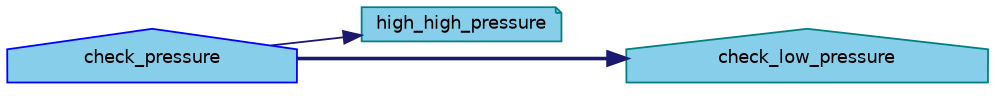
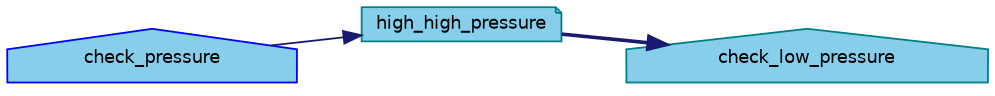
edge "check_pressure" -> "check_low_pressure": now "high_high_pressure" -> "check_low_pressure"
